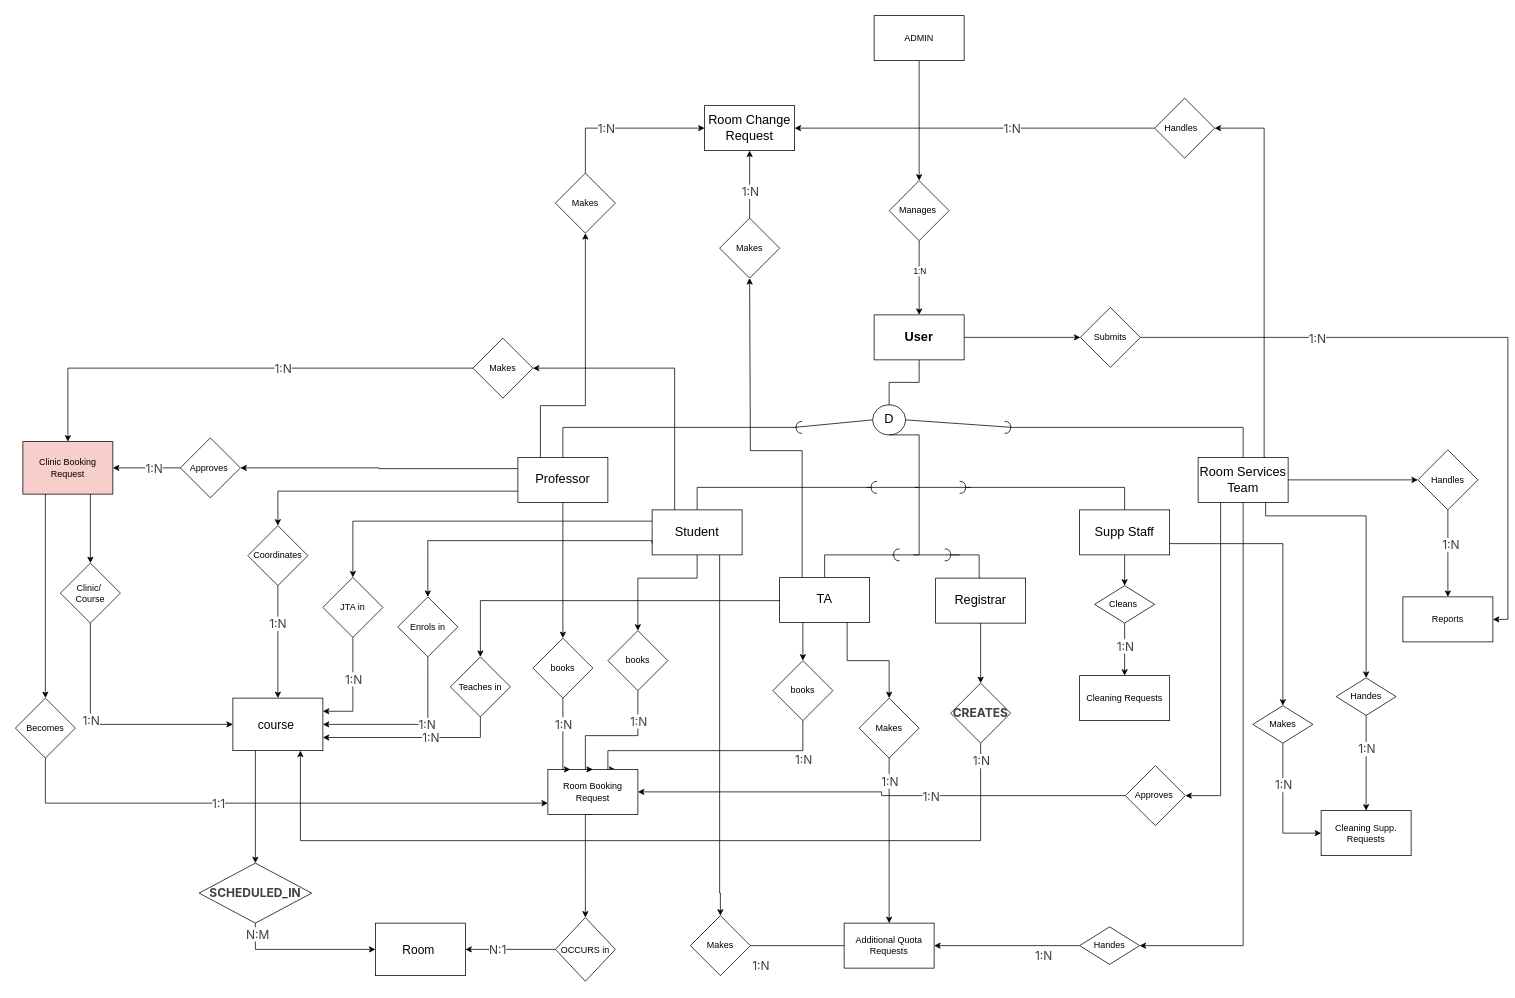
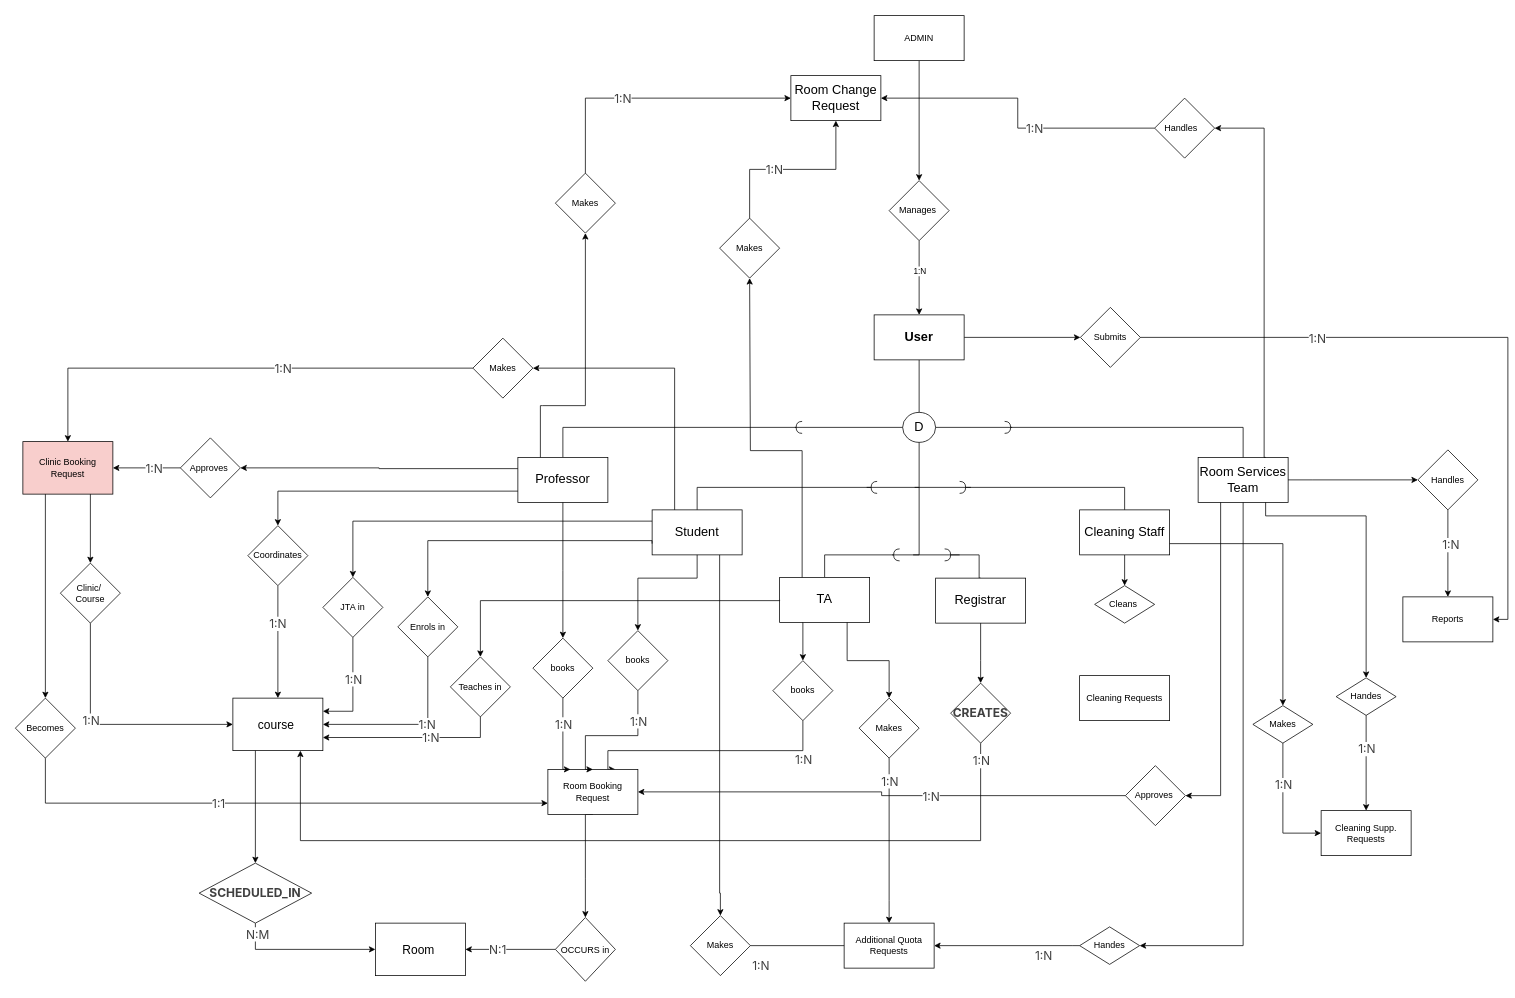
node "Room Change Request": moved (750, 128) -> (836, 98)
node "D": moved (889, 420) -> (919, 427)
node "Supp Staff": label "Supp Staff" -> "Cleaning Staff"
edge "Cleans" -> "Cleaning Requests": removed, label "1:N"
